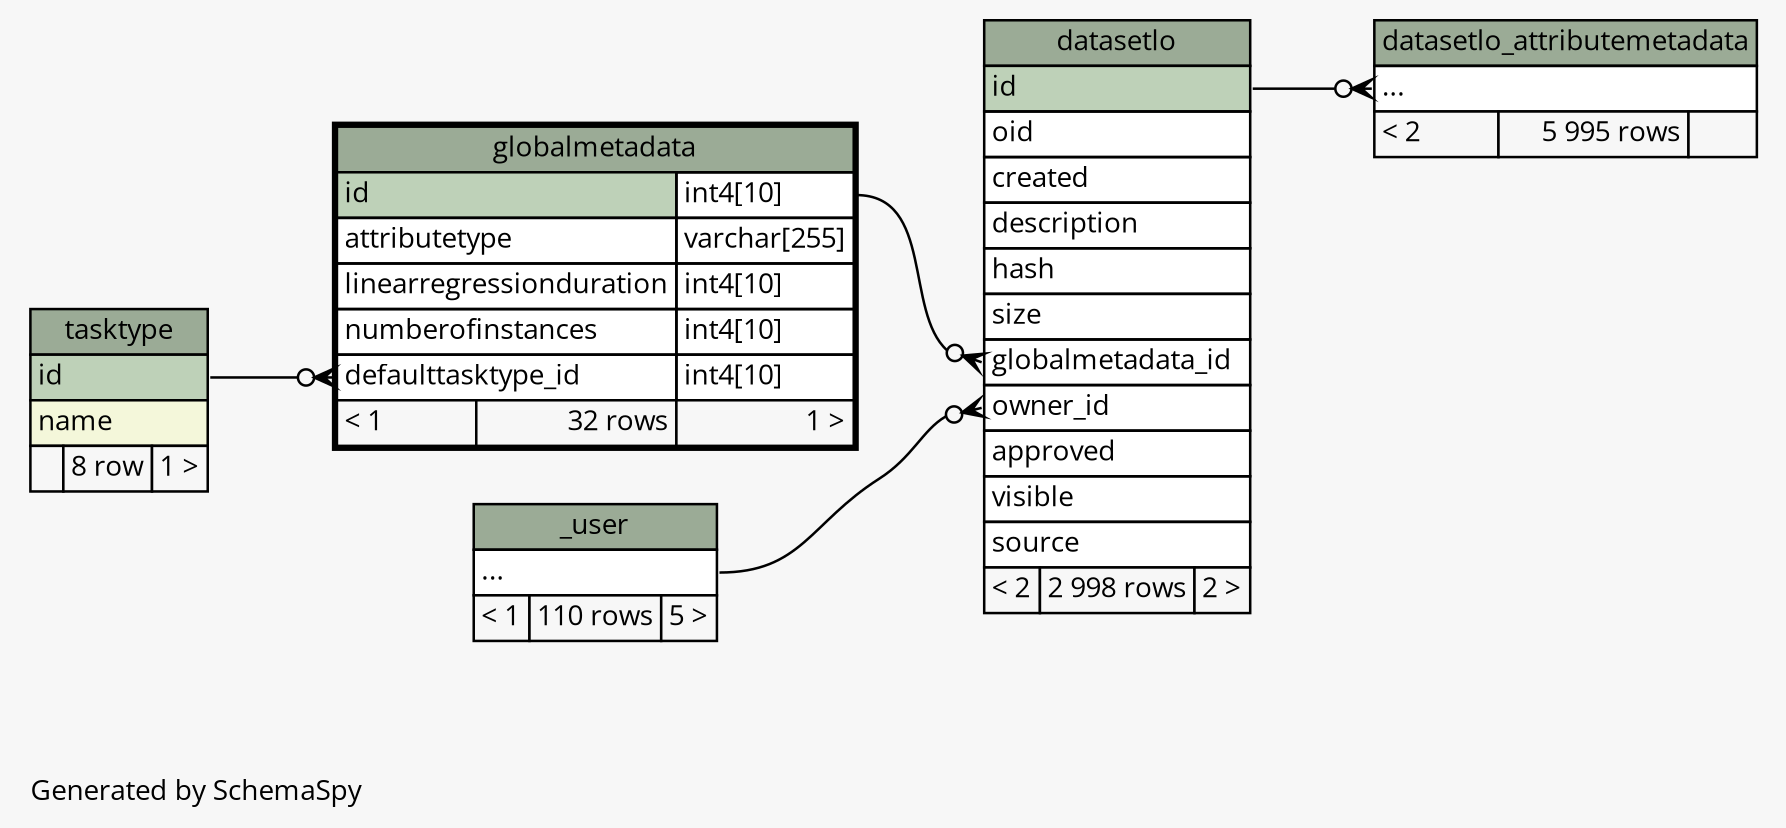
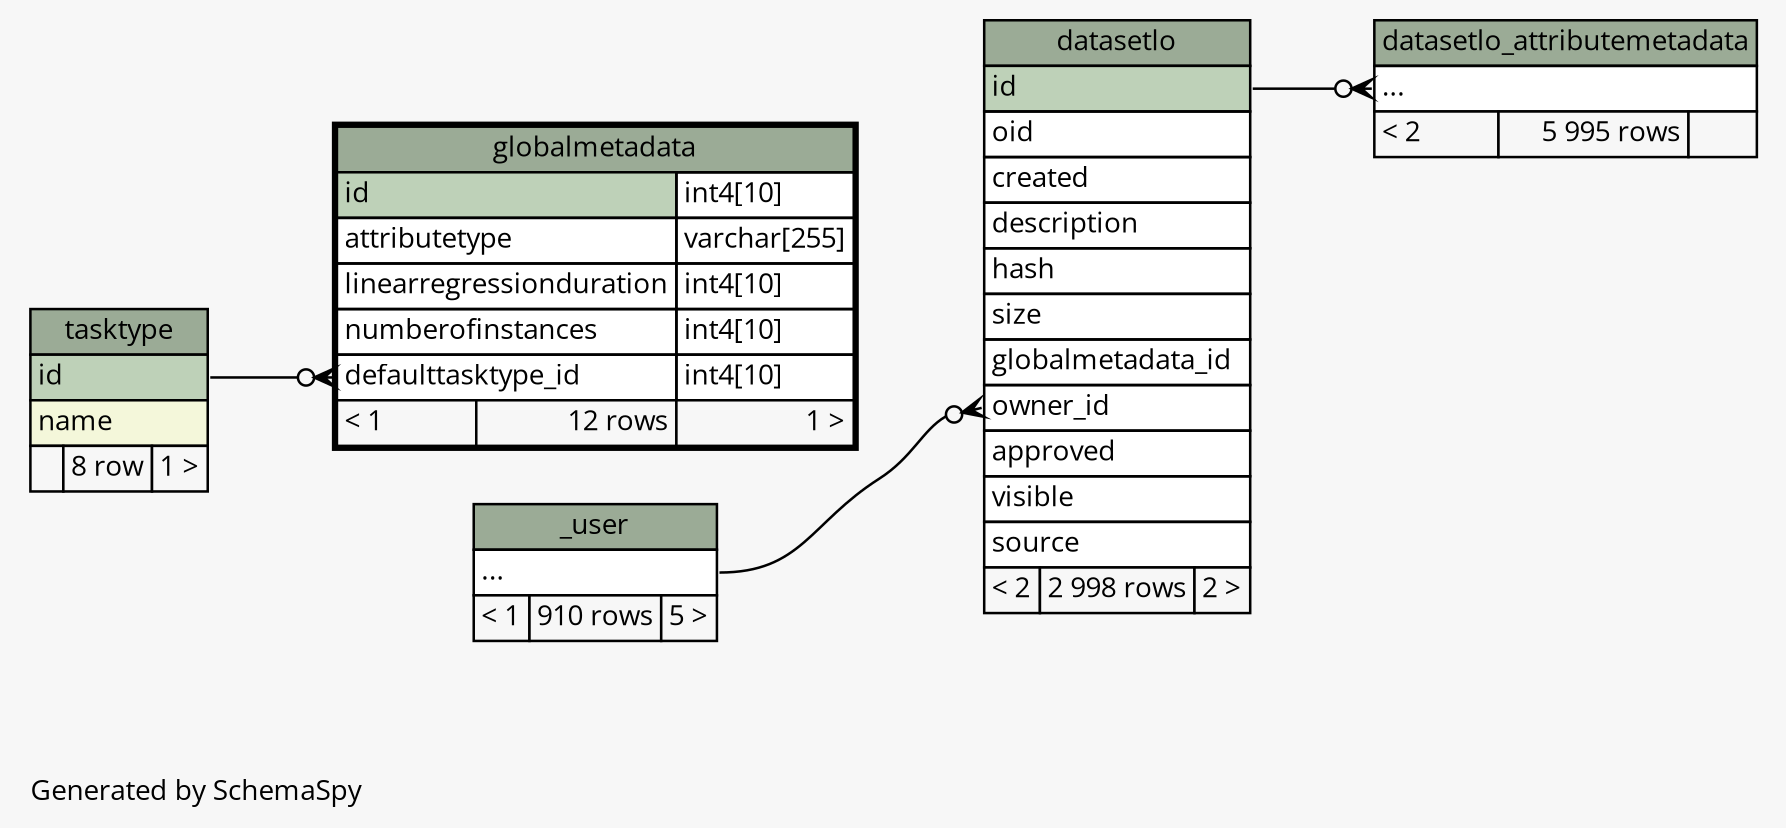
edge "globalmetadata" -> "datasetlo": removed
node "globalmetadata": text "32 rows" -> "12 rows"
node "_user": text "110 rows" -> "910 rows"
